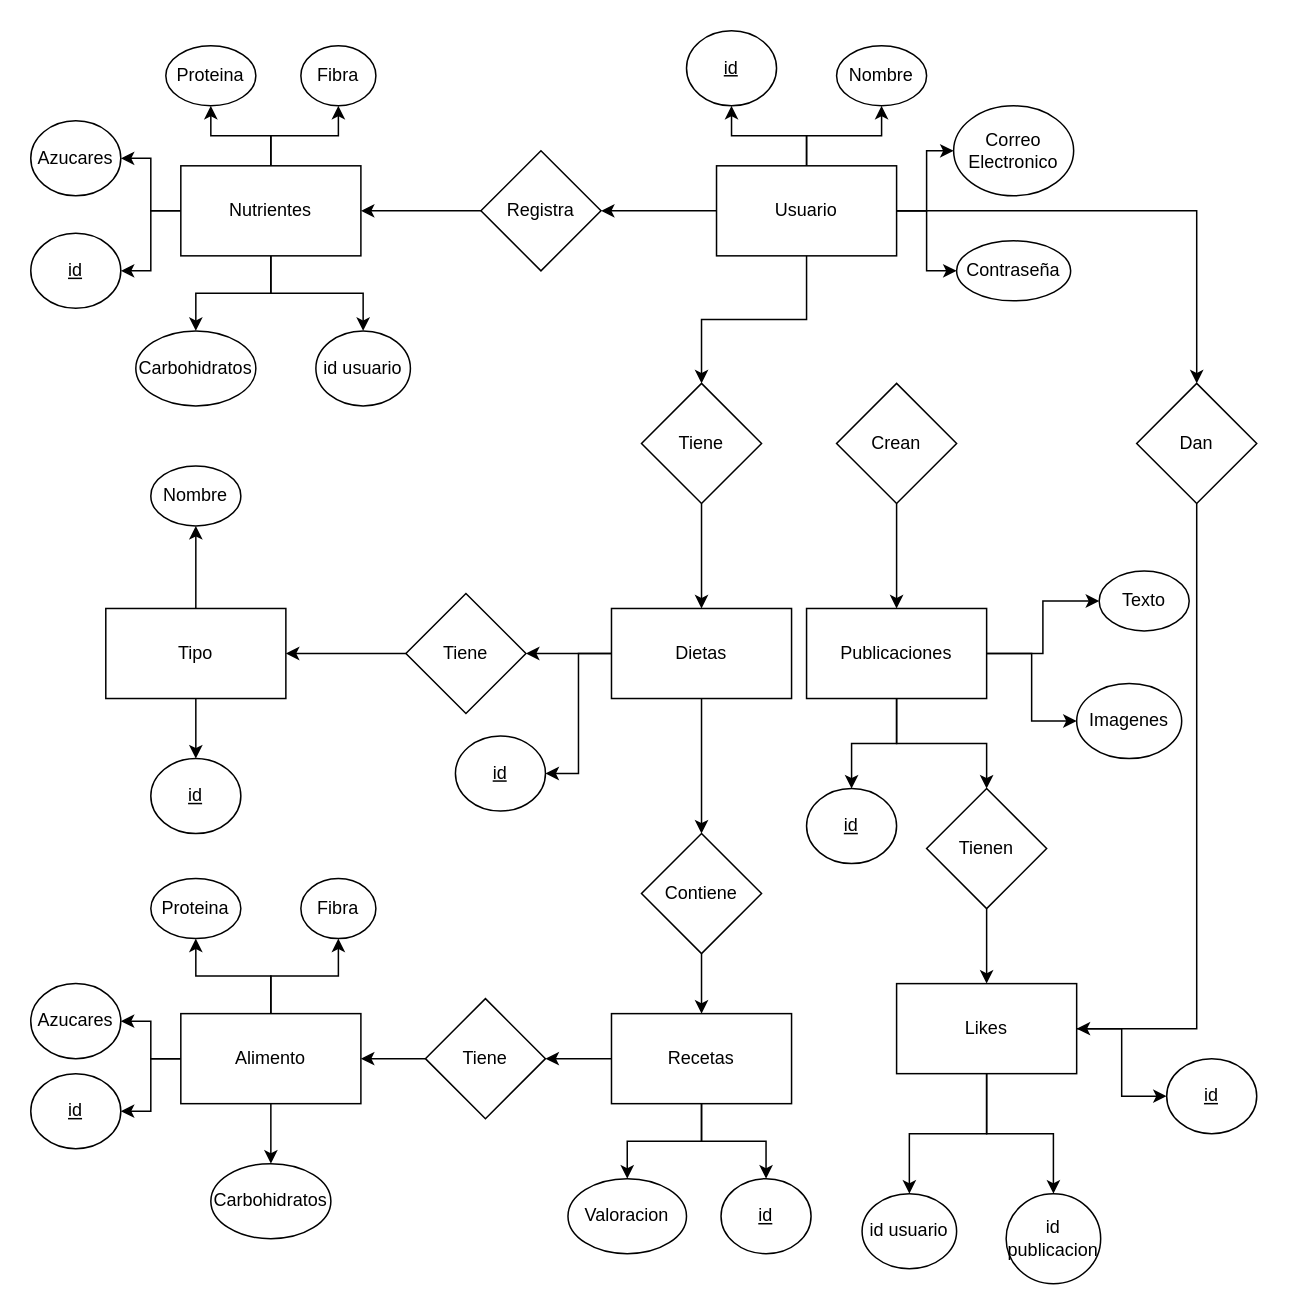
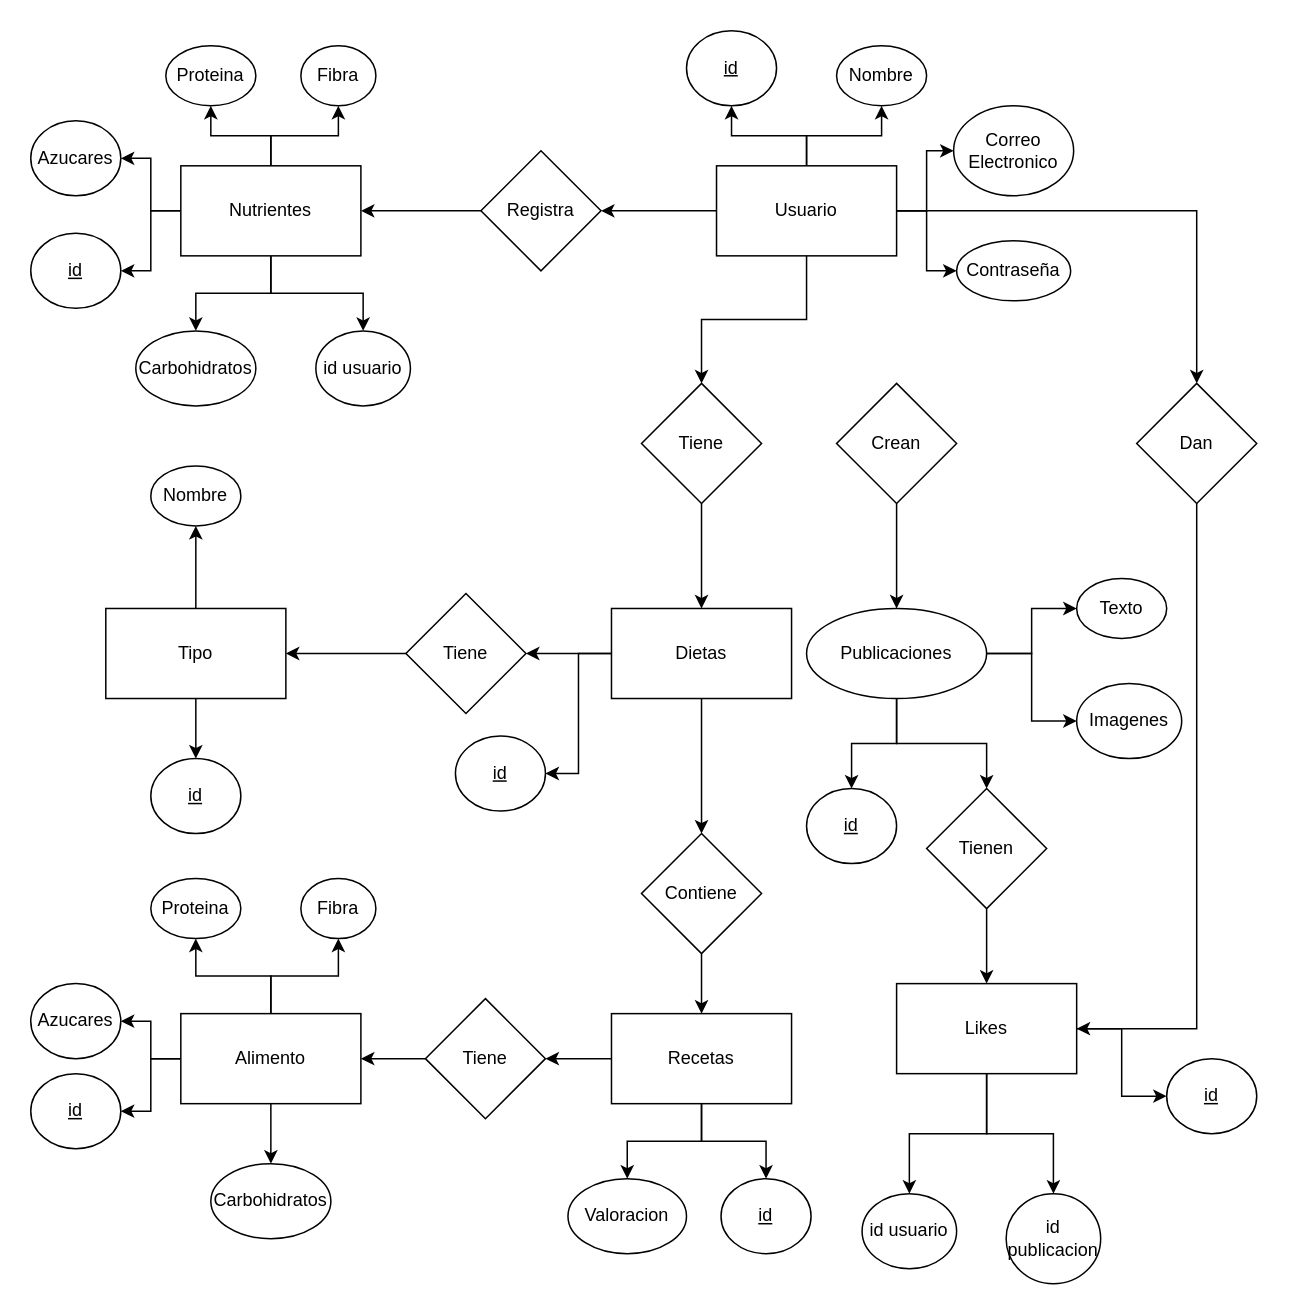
node "Texto": moved (1144, 601) -> (1121, 608)
node "Publicaciones": shape rectangle -> ellipse
